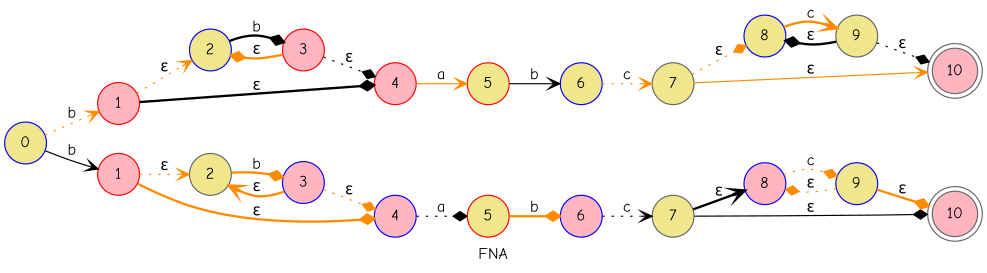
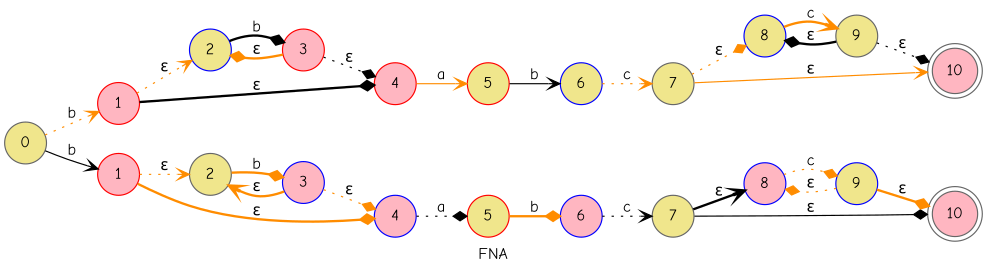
node "0": color blue -> gray40
